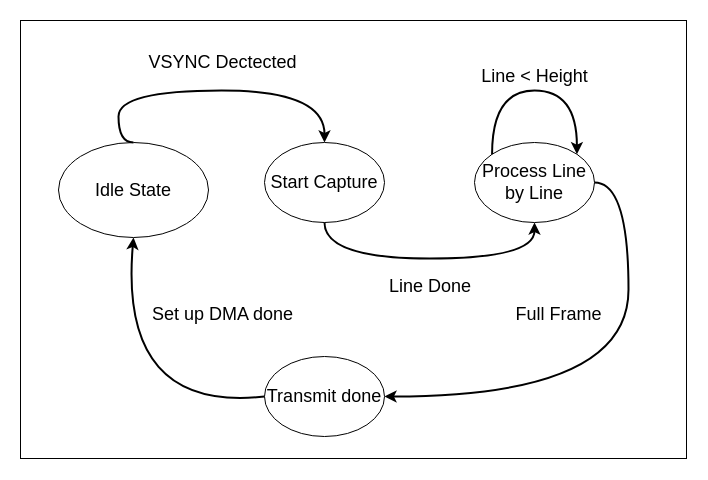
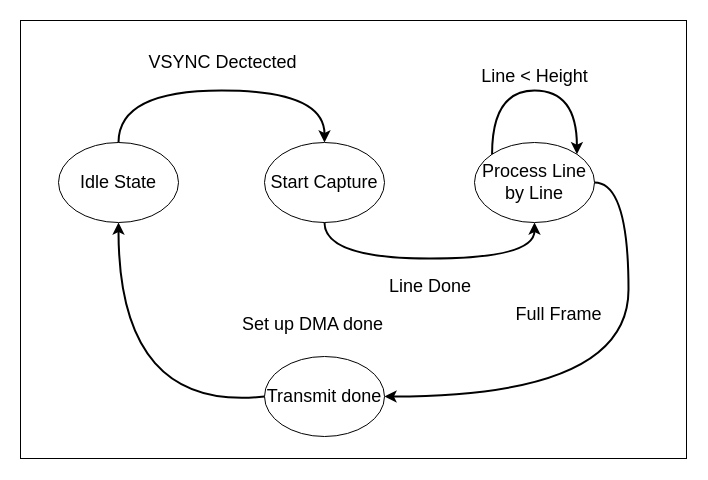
node "Idle State": size 150x95 -> 120x80
node "Set up DMA done": moved (223, 315) -> (313, 325)
